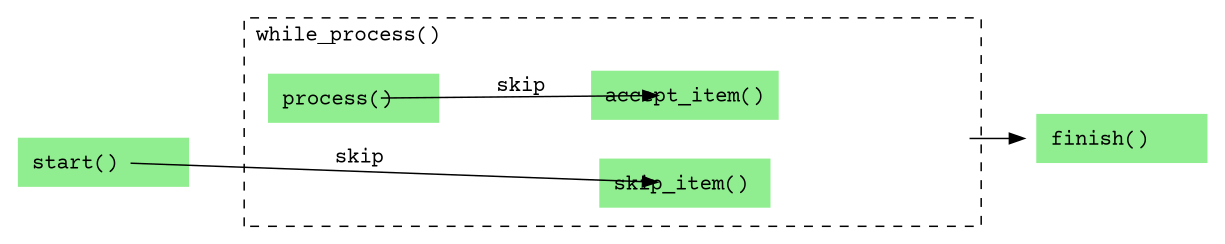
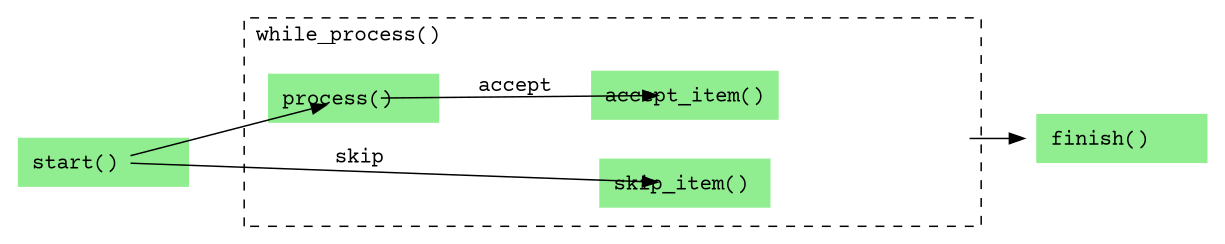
edge "process()" -> "accept_item()": label " skip" -> "accept"
edge "start()" -> "process()": added
